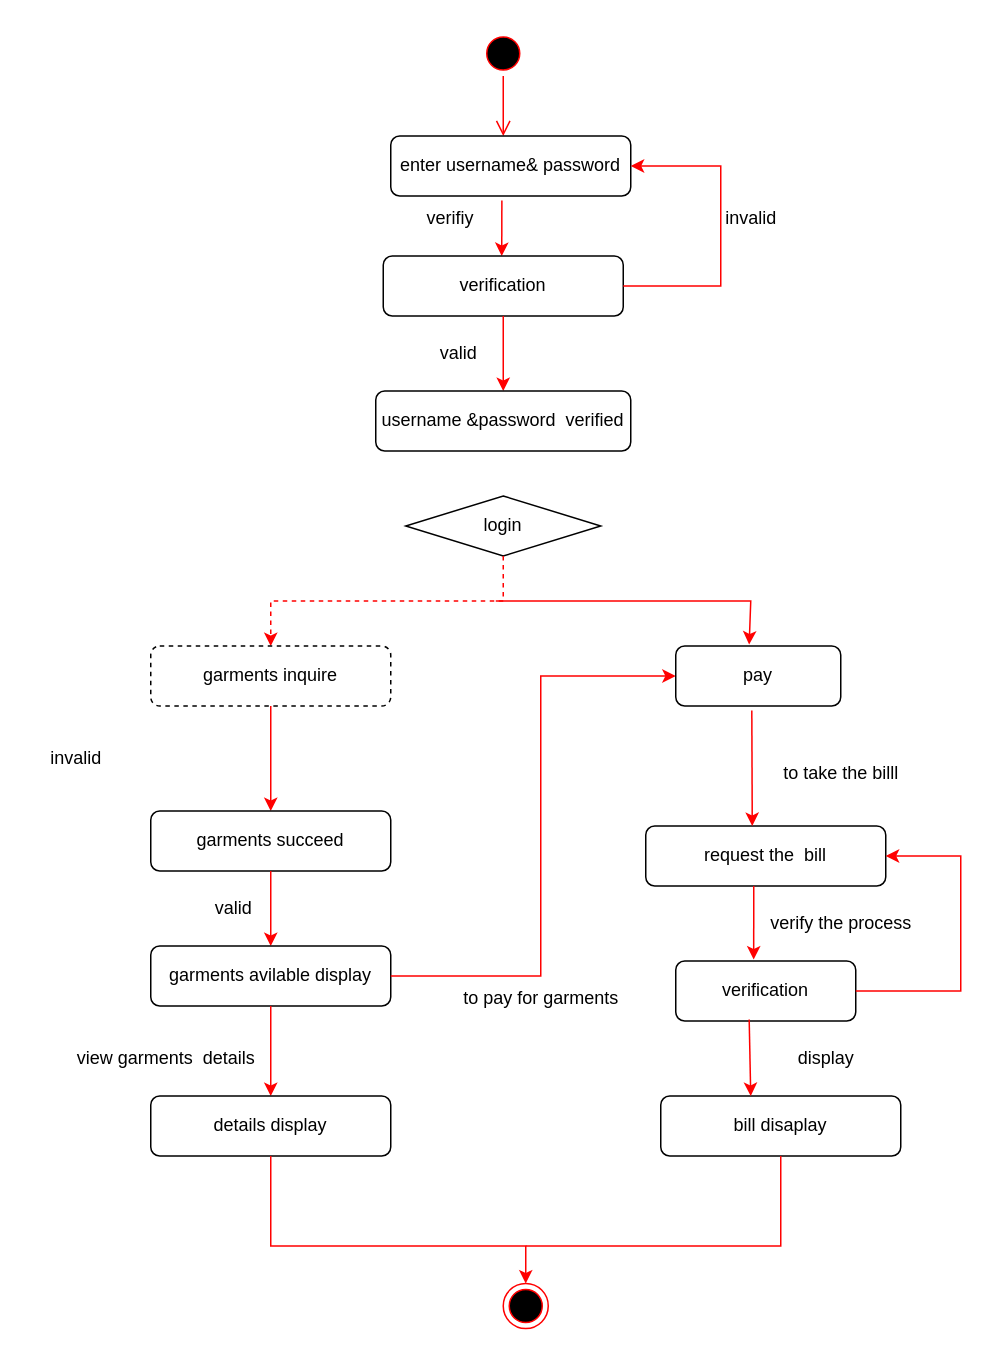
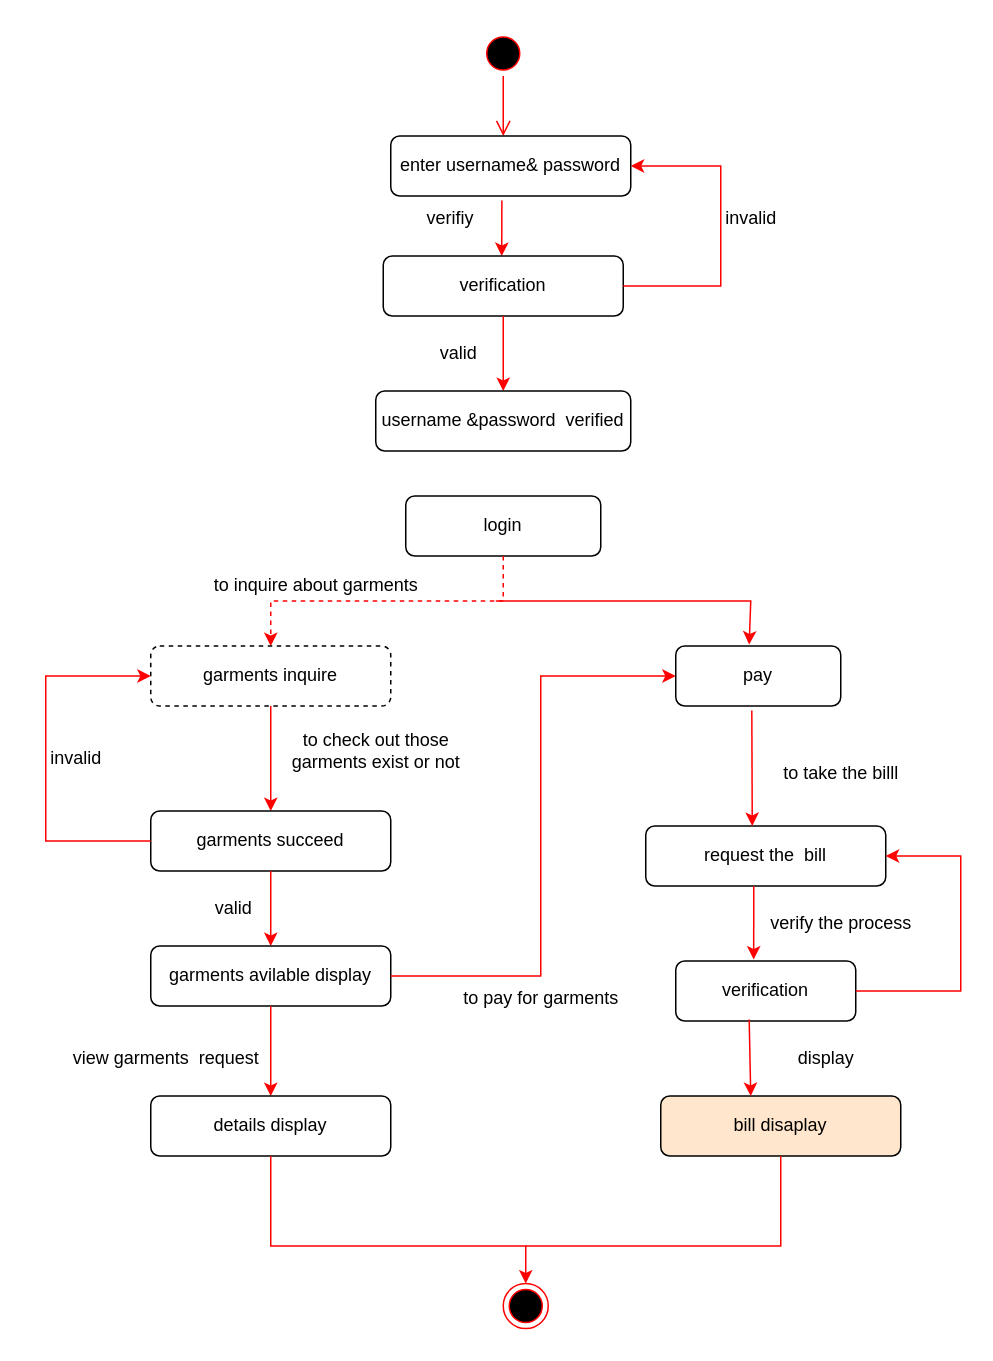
node "login": shape diamond -> rounded rectangle
node "to inquire about garments": added
node "to check out those garments exist or not": added
edge "garments succeed" -> "garments inquire": added
node "view garments details": label "view garments details" -> "view garments request"
node "bill disaplay": fillcolor #ffffff -> #ffe6cc
